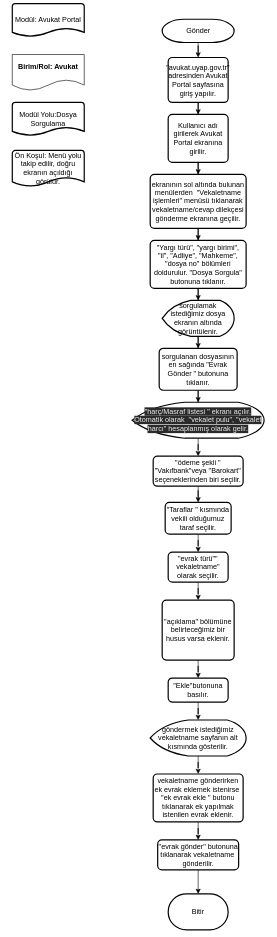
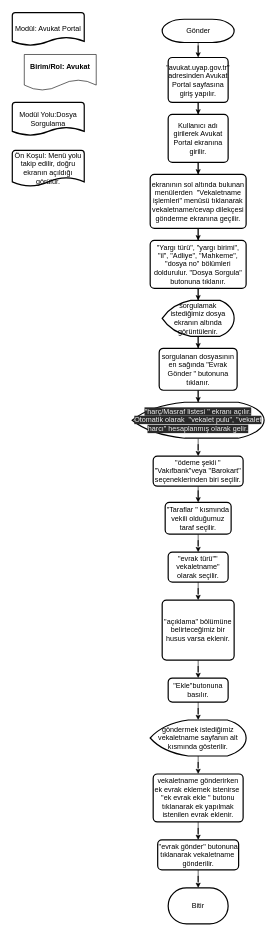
node "Modül: Avukat Portal": moved (48, 20) -> (48, 29)
node "Birim/Rol: Avukat": moved (48, 72) -> (60, 72)
node "Bitir": moved (198, 912) -> (198, 906)
